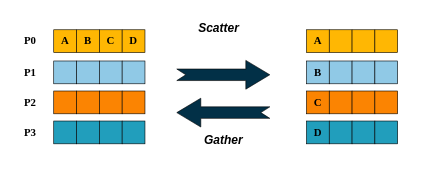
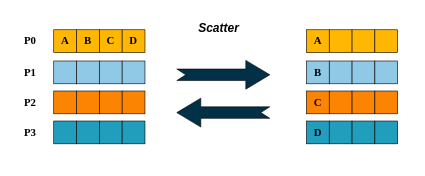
node "Gather": removed
